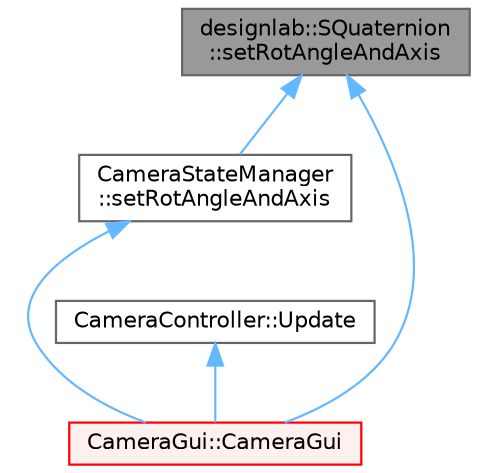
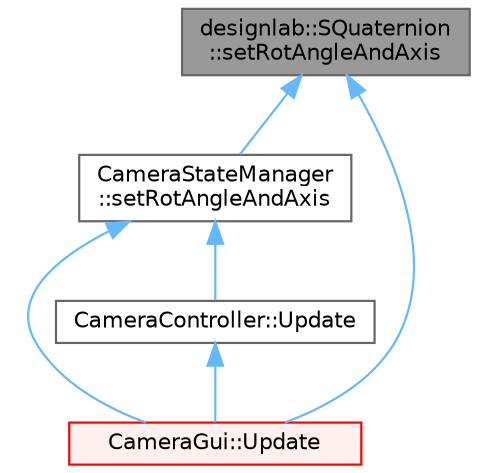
edge "CameraController::Update" -> "CameraStateManager ::setRotAngleAndAxis": added
node "CameraGui::CameraGui": label "CameraGui::CameraGui" -> "CameraGui::Update"
